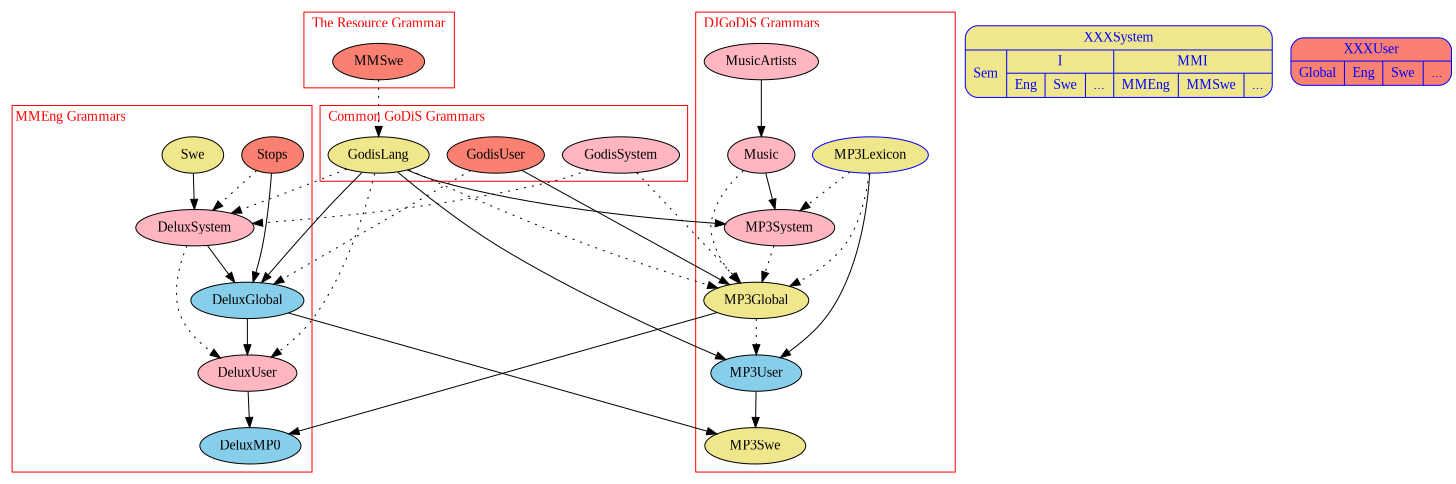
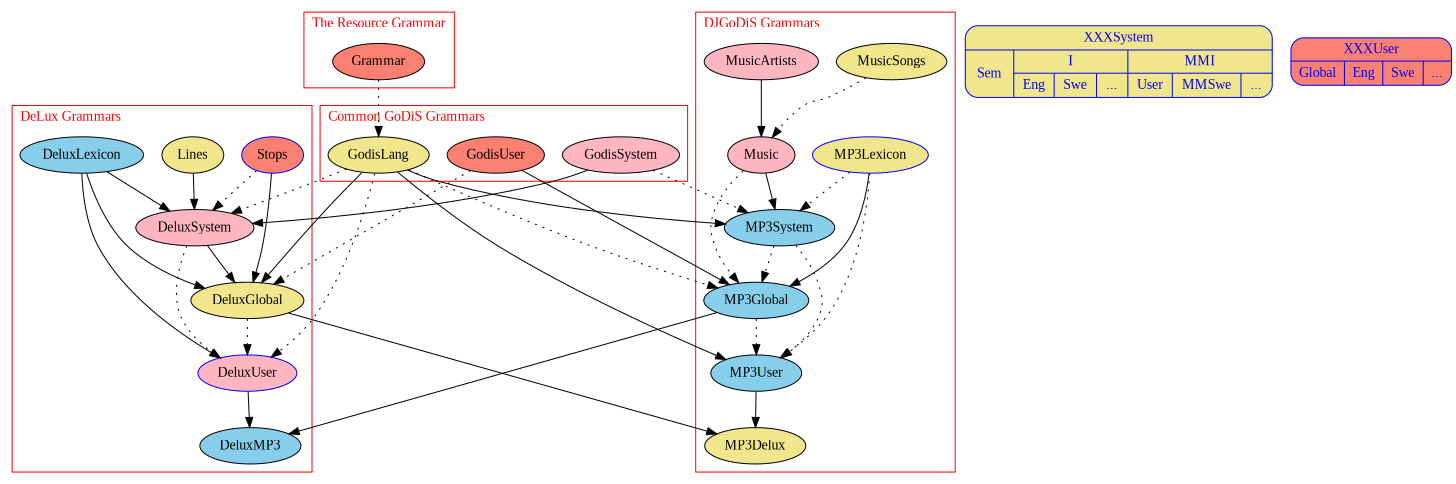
node "MMSwe": label "MMSwe" -> "Grammar"
node "MusicSongs": added
node "XXXSystem": text "MMEng" -> "User"
cluster "MMEng Grammars": label "MMEng Grammars" -> "DeLux Grammars"
node "DeluxLexicon": added
node "Swe": label "Swe" -> "Lines"
node "Stops": color black -> blue
edge "GodisSystem" -> "DeluxSystem": style dotted -> solid
edge "GodisSystem" -> "MP3Global": now "GodisSystem" -> "MP3System"
node "MP3System": fillcolor lightpink -> skyblue
edge "MP3Lexicon" -> "MP3Global": style dotted -> solid
edge "MP3Lexicon" -> "MP3User": style solid -> dotted
node "DeluxGlobal": fillcolor skyblue -> khaki
node "MP3Global": fillcolor khaki -> skyblue
edge "MP3System" -> "MP3User": added
edge "DeluxGlobal" -> "DeluxUser": style solid -> dotted
node "DeluxUser": color black -> blue
node "DeluxMP0": label "DeluxMP0" -> "DeluxMP3"
node "MP3Swe": label "MP3Swe" -> "MP3Delux"
